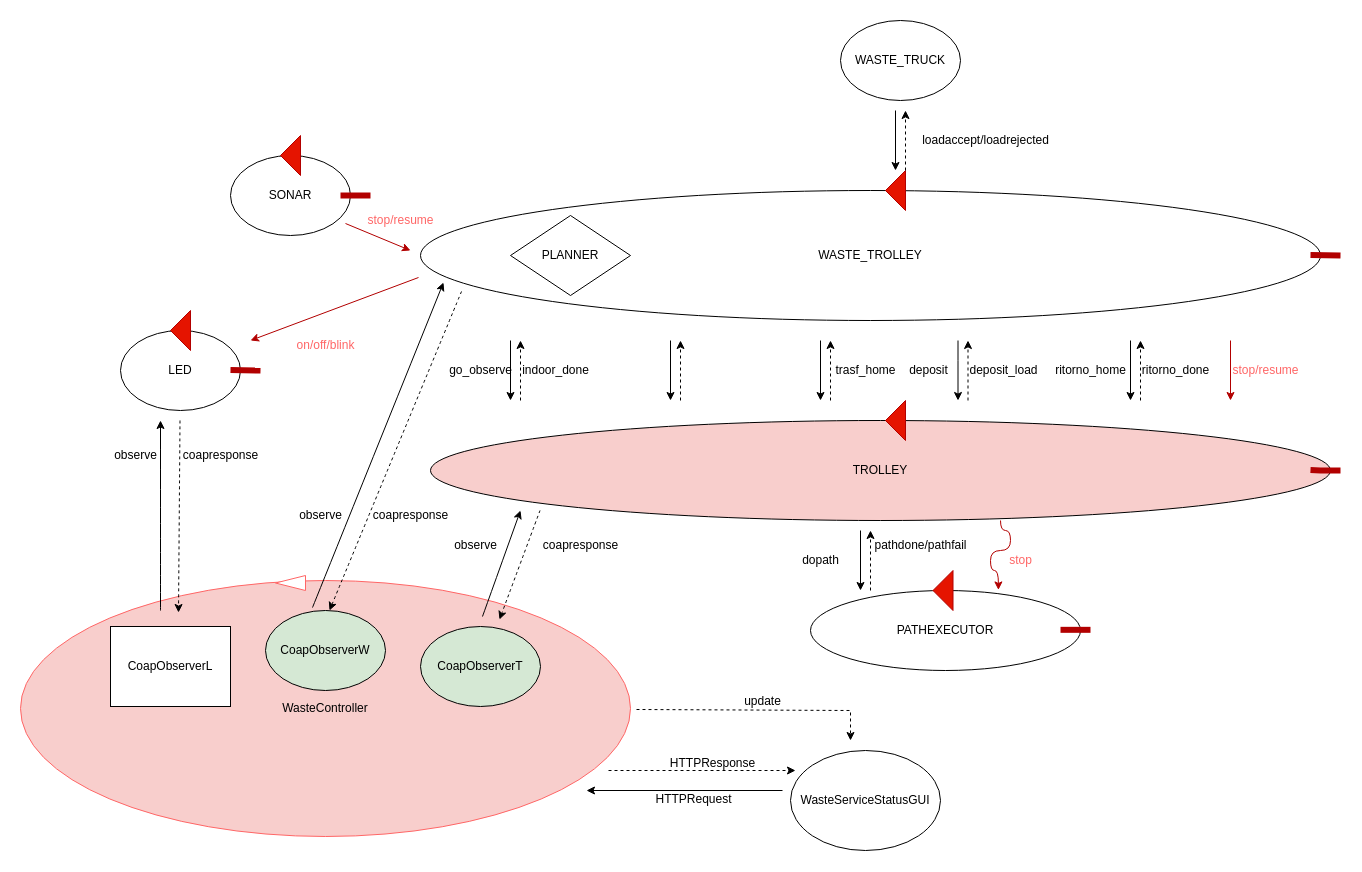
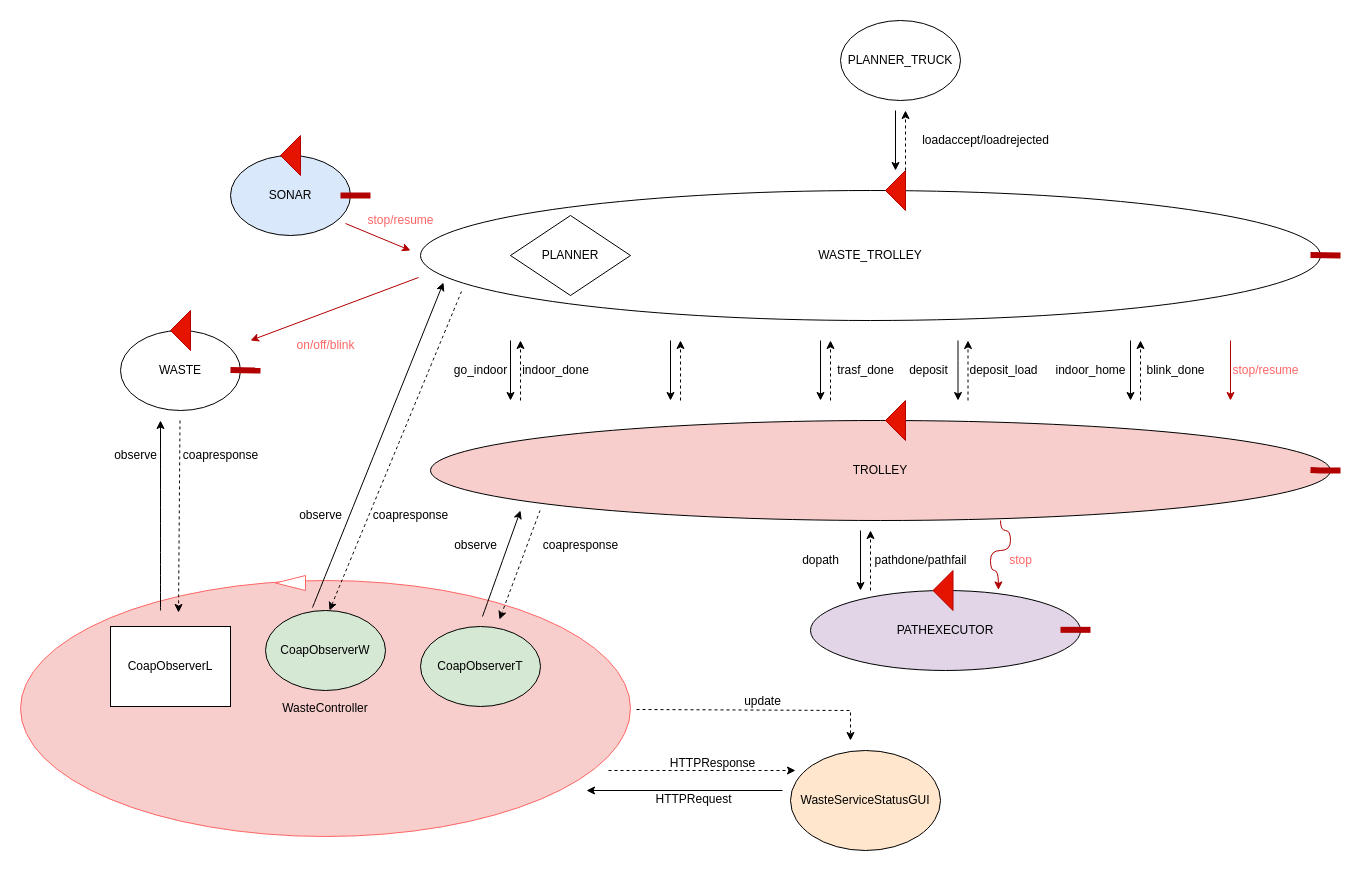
node "WASTE_TRUCK": label "WASTE_TRUCK" -> "PLANNER_TRUCK"
node "SONAR": fillcolor #ffffff -> #dae8fc
node "LED": label "LED" -> "WASTE"
node "go_observe": label "go_observe" -> "go_indoor"
node "trasf_home": label "trasf_home" -> "trasf_done"
node "ritorno_home": label "ritorno_home" -> "indoor_home"
node "ritorno_done": label "ritorno_done" -> "blink_done"
node "pathdone/pathfail": moved (921, 546) -> (921, 561)
node "PATHEXECUTOR": fillcolor #ffffff -> #e1d5e7
node "WasteServiceStatusGUI": fillcolor #ffffff -> #ffe6cc
